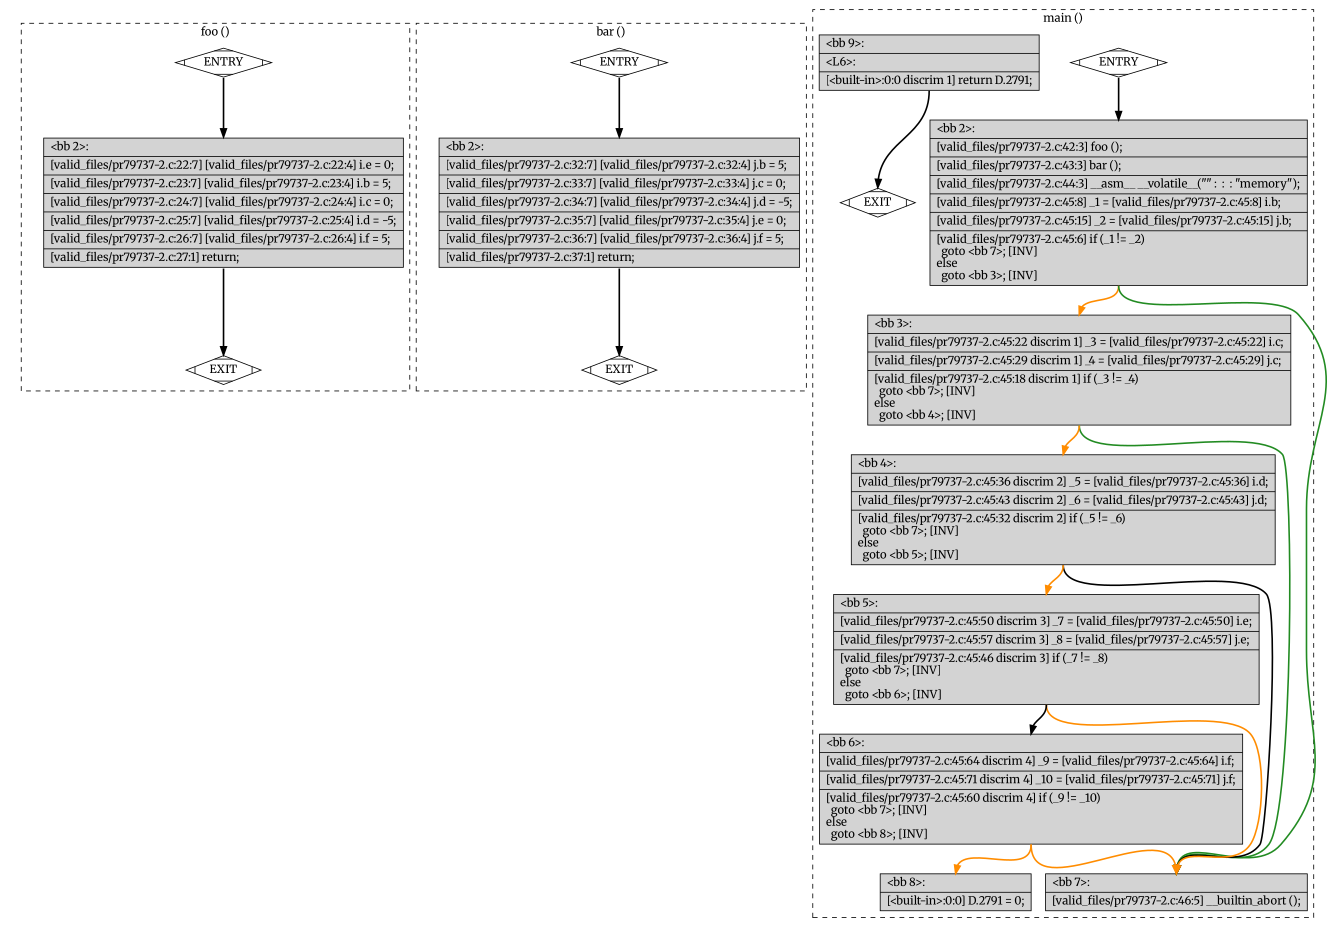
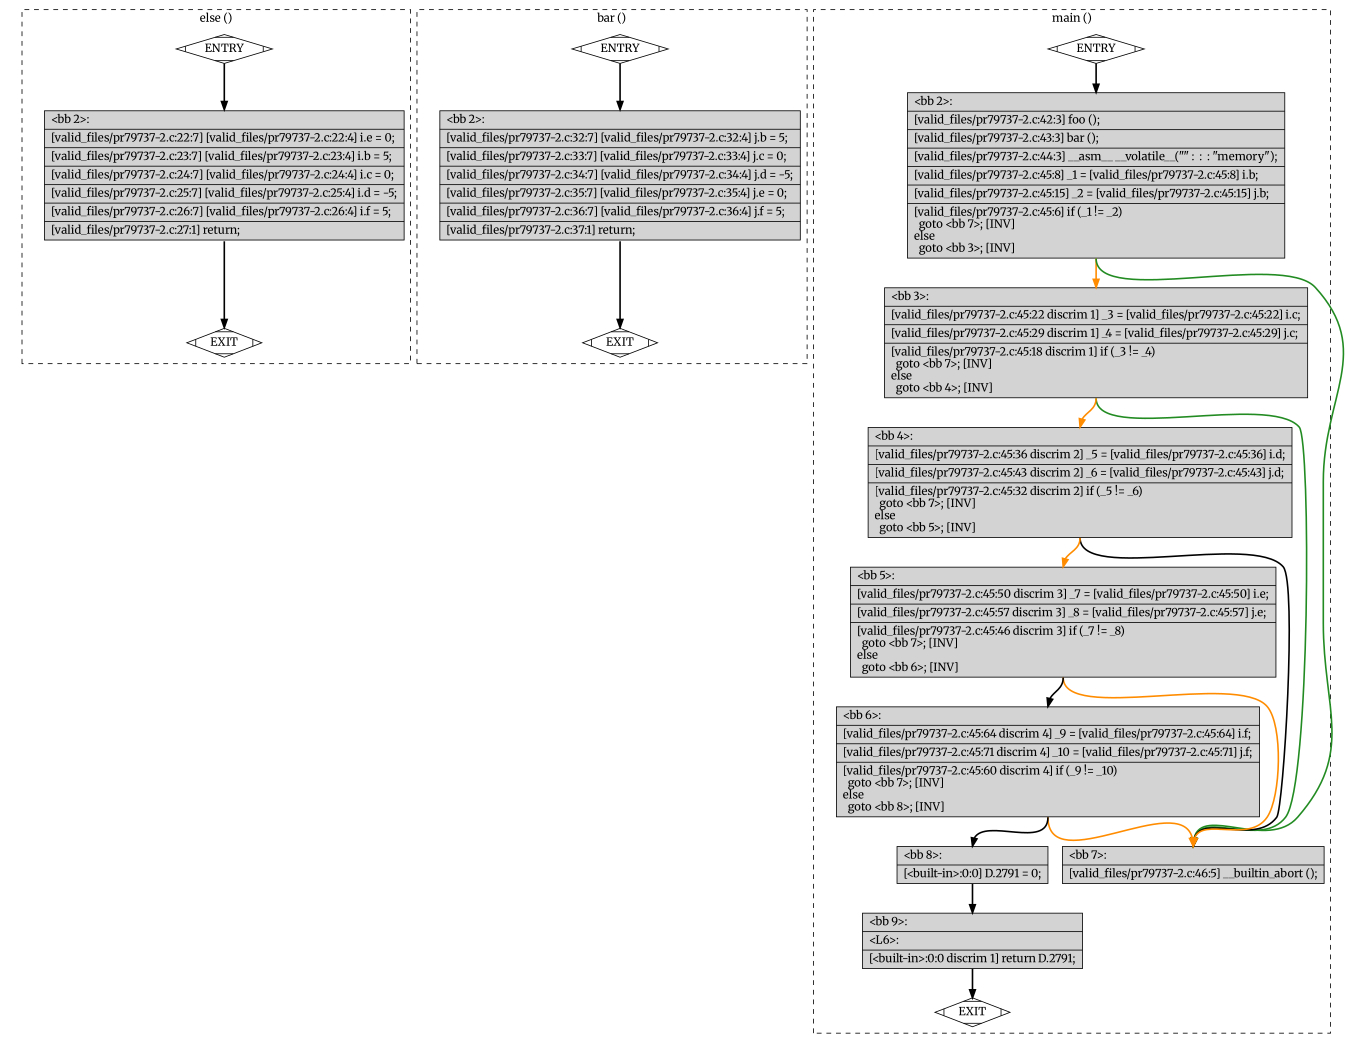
cluster "foo ()": label "foo ()" -> "else ()"
edge "<bb 6>:" -> "<bb 8>:": color darkorange -> black
edge "<bb 8>:" -> "<bb 9>:": added
